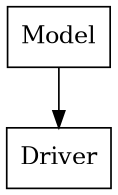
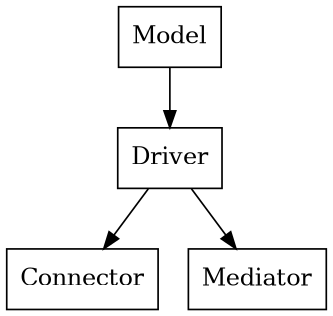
node "Connector": added
node "Mediator": added
